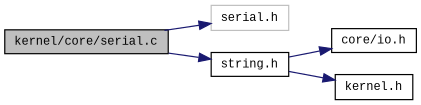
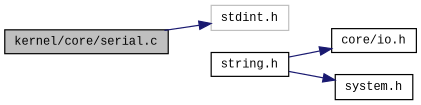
node "serial.h": label "serial.h" -> "stdint.h"
edge "kernel/core/serial.c" -> "string.h": removed
node "kernel.h": label "kernel.h" -> "system.h"
